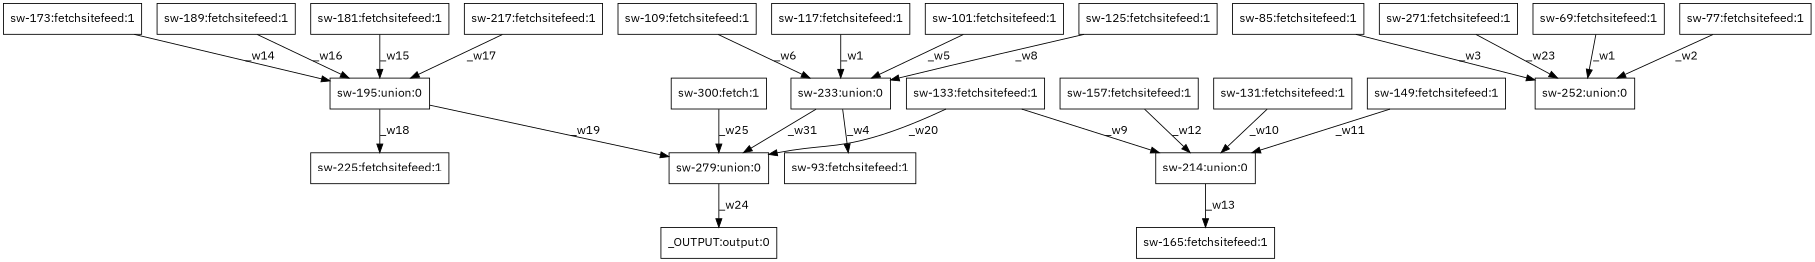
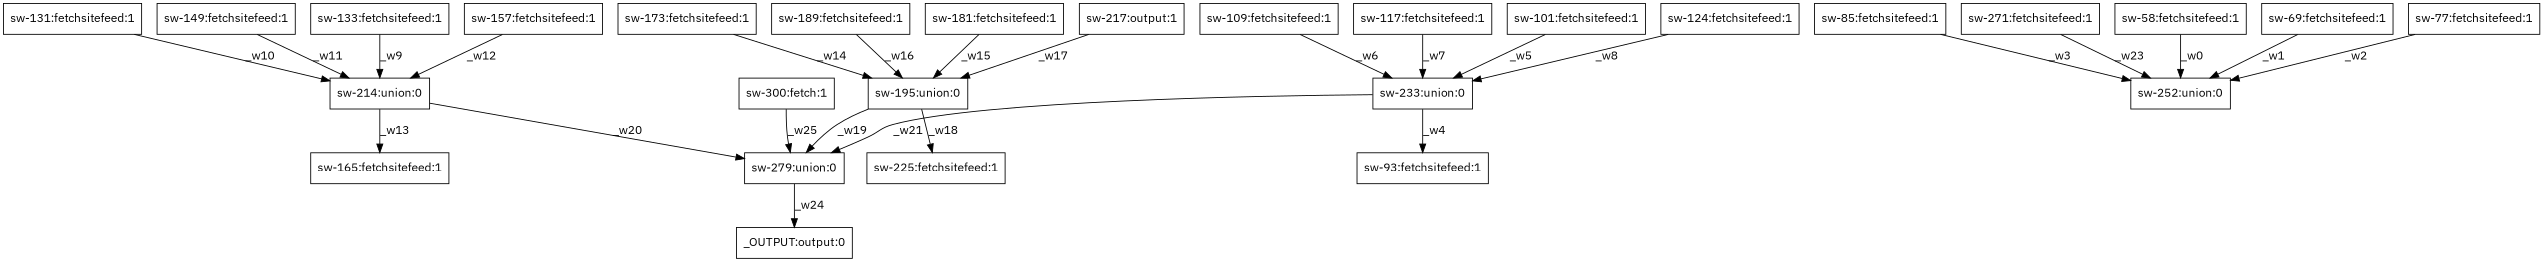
node "sw-217:fetchsitefeed:1": label "sw-217:fetchsitefeed:1" -> "sw-217:output:1"
node "sw-125:fetchsitefeed:1": label "sw-125:fetchsitefeed:1" -> "sw-124:fetchsitefeed:1"
node "sw-58:fetchsitefeed:1": added
edge "sw-117:fetchsitefeed:1" -> "sw-233:union:0": label "_w1" -> "_w7"
edge "sw-233:union:0" -> "sw-279:union:0": label "_w31" -> "_w21"
edge "sw-133:fetchsitefeed:1" -> "sw-279:union:0": now "sw-214:union:0" -> "sw-279:union:0"
